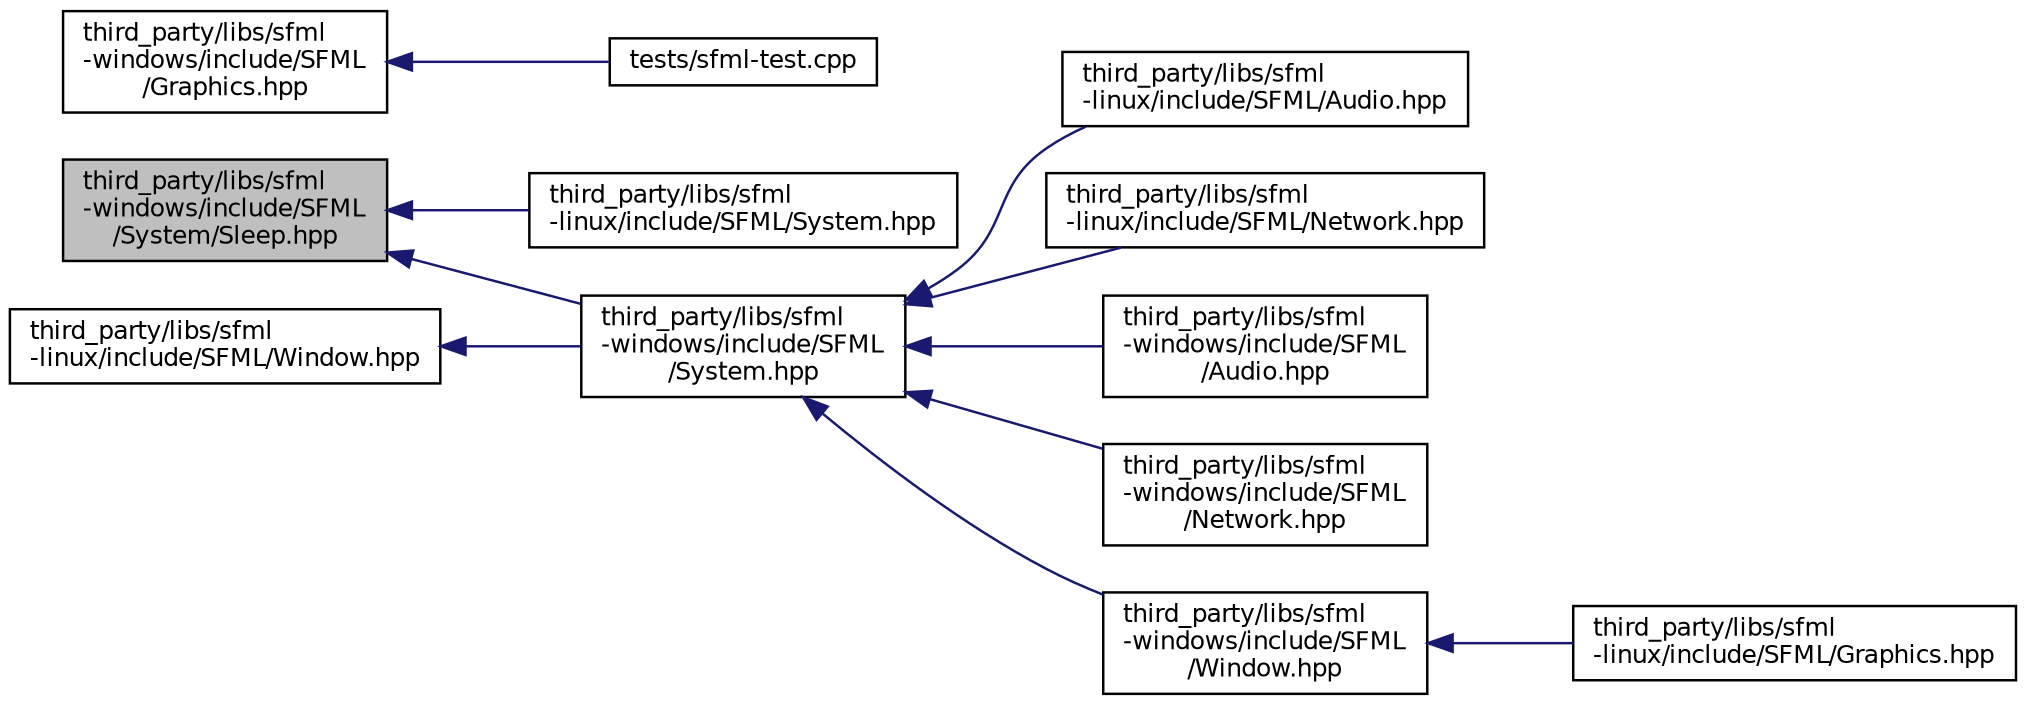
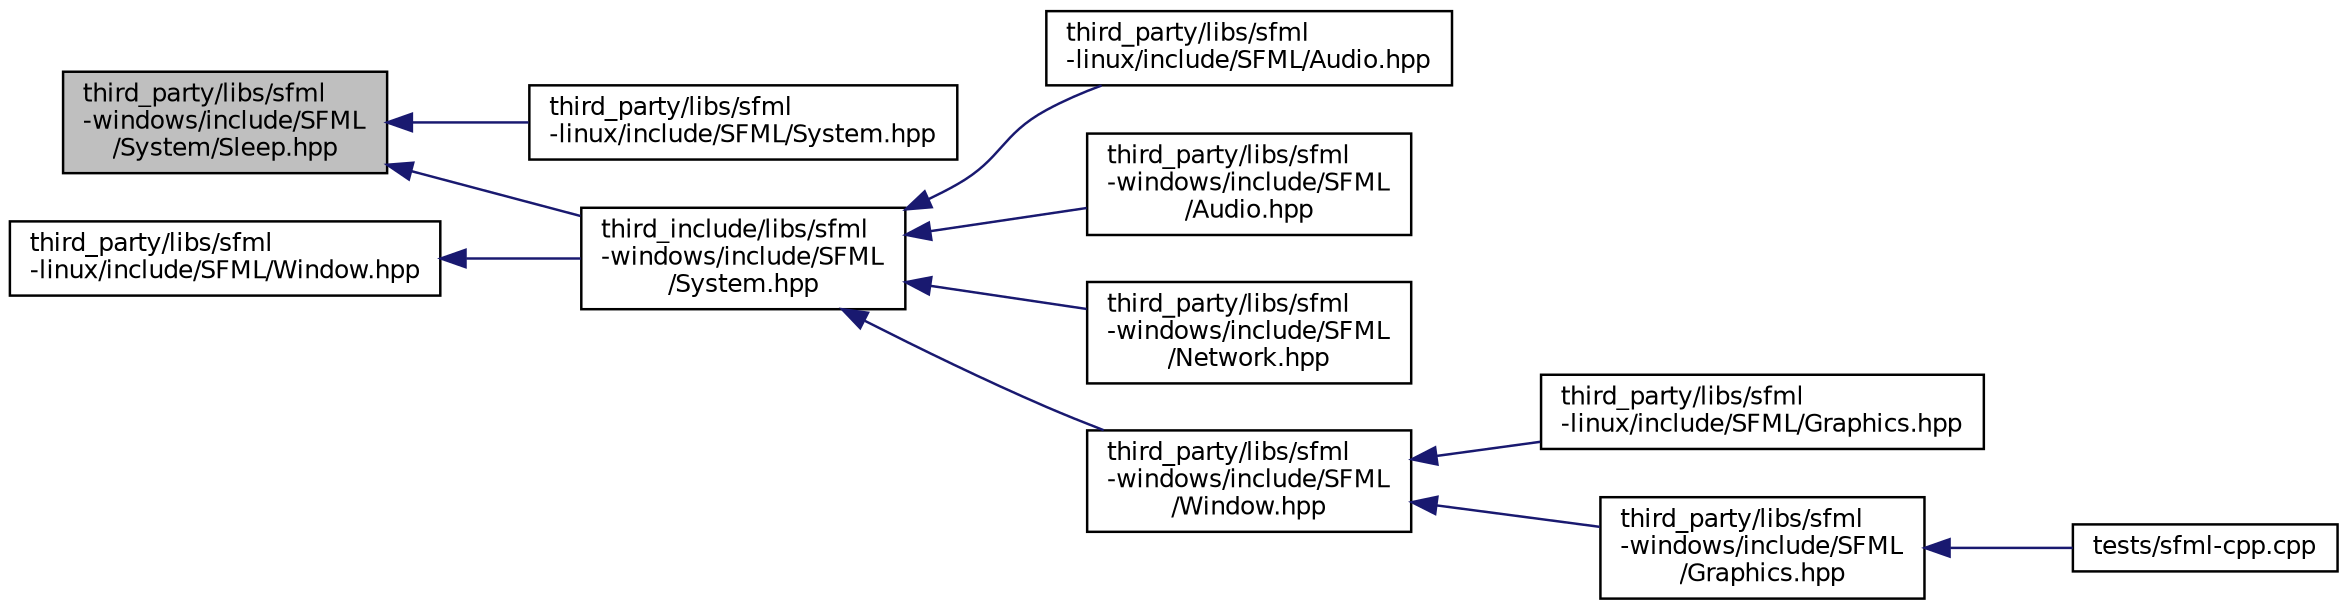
node "tests/sfml-test.cpp": label "tests/sfml-test.cpp" -> "tests/sfml-cpp.cpp"
node "third_party/libs/sfml -linux/include/SFML/Network.hpp": removed
node "third_party/libs/sfml -windows/include/SFML /System.hpp": label "third_party/libs/sfml -windows/include/SFML /System.hpp" -> "third_include/libs/sfml -windows/include/SFML /System.hpp"
edge "third_party/libs/sfml -windows/include/SFML /Graphics.hpp" -> "third_party/libs/sfml -windows/include/SFML /Window.hpp": added
